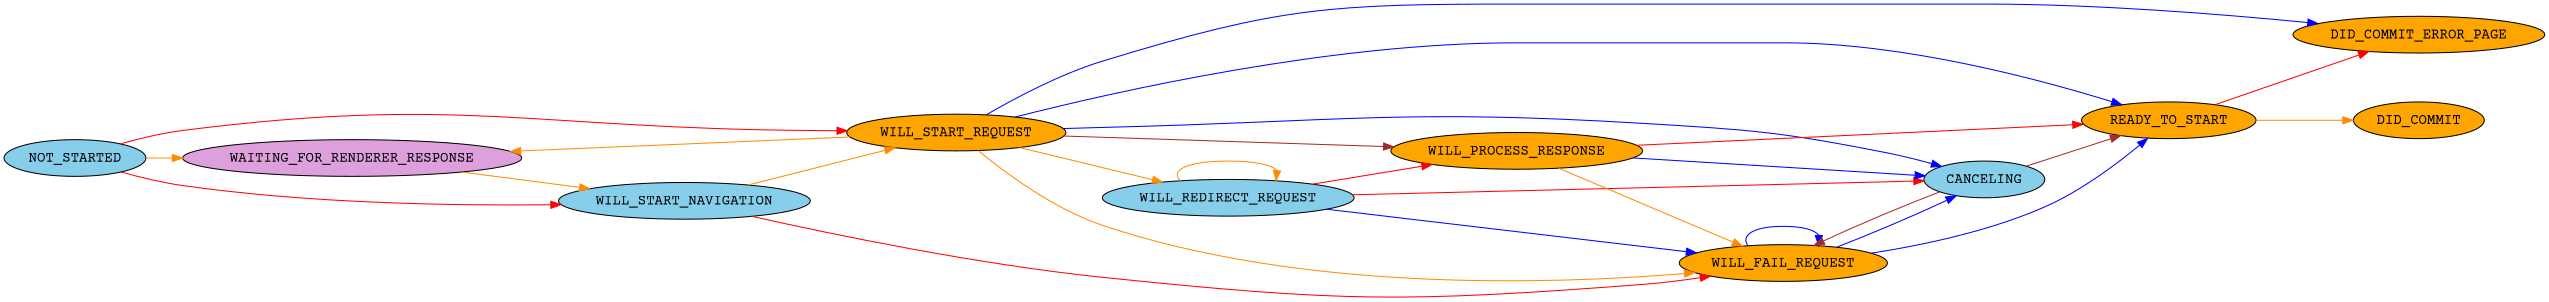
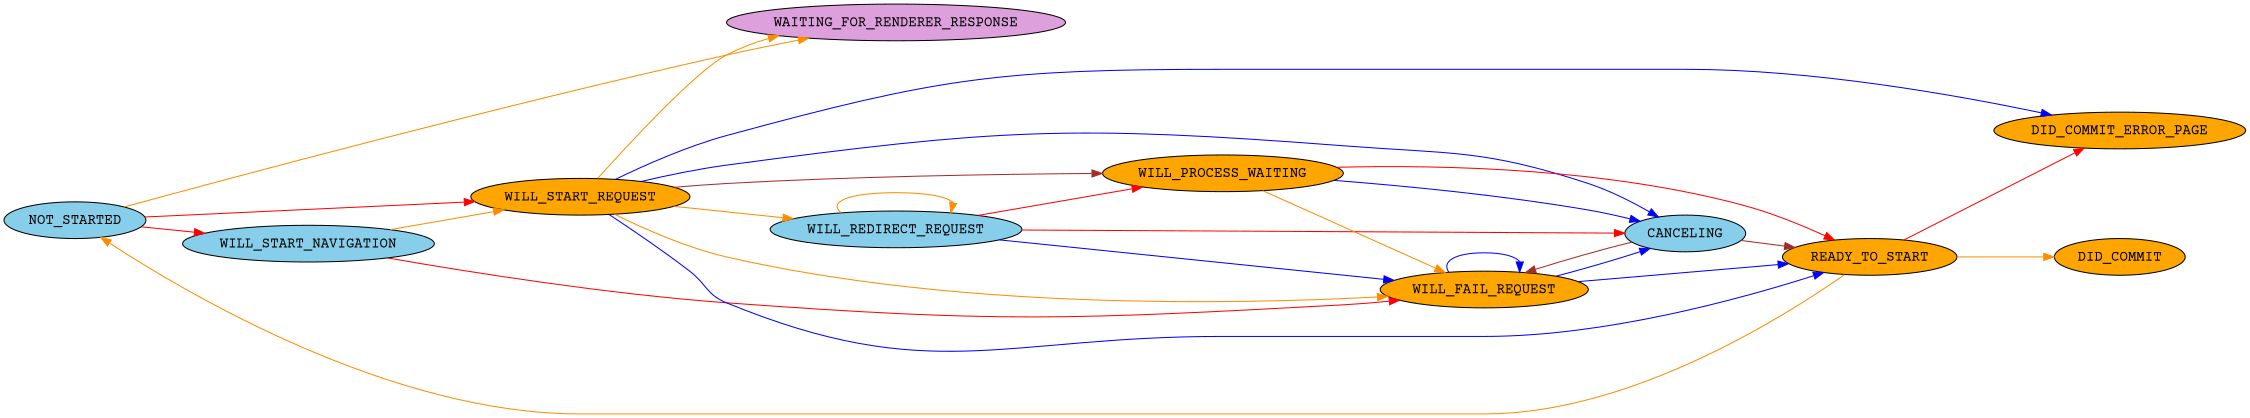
node "WILL_PROCESS_RESPONSE": label "WILL_PROCESS_RESPONSE" -> "WILL_PROCESS_WAITING"
edge "WAITING_FOR_RENDERER_RESPONSE" -> "WILL_START_NAVIGATION": removed
edge "READY_TO_START" -> "NOT_STARTED": added
